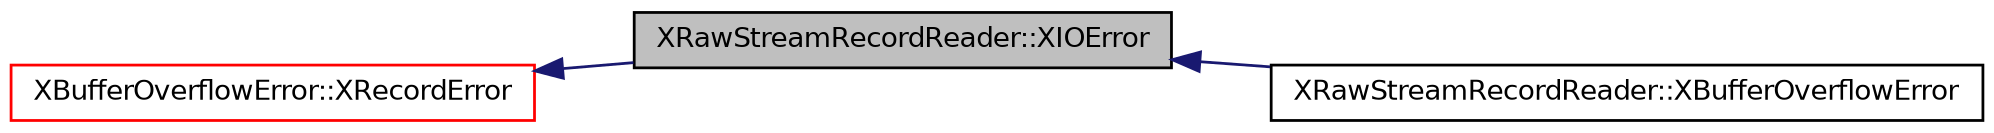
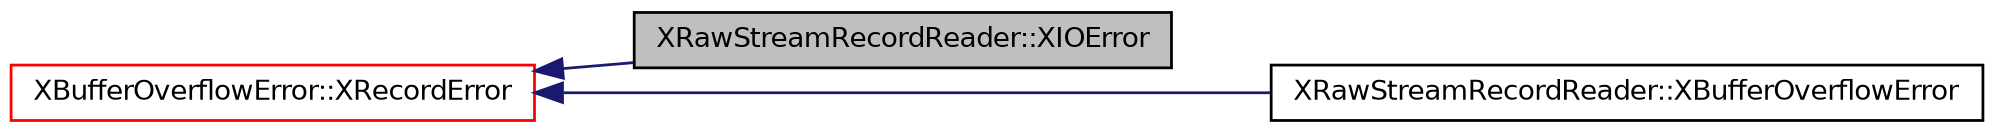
edge "XRawStreamRecordReader::XBufferOverflowError" -> "XRawStreamRecordReader::XIOError": now "XRawStreamRecordReader::XBufferOverflowError" -> "XBufferOverflowError::XRecordError"
